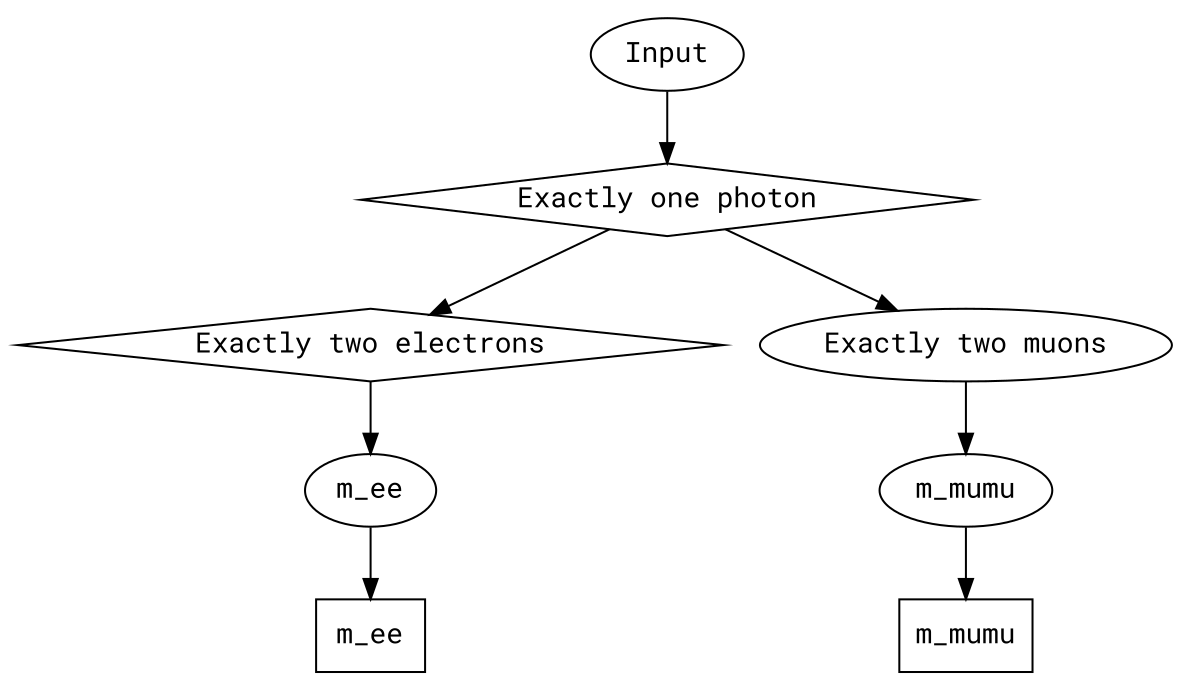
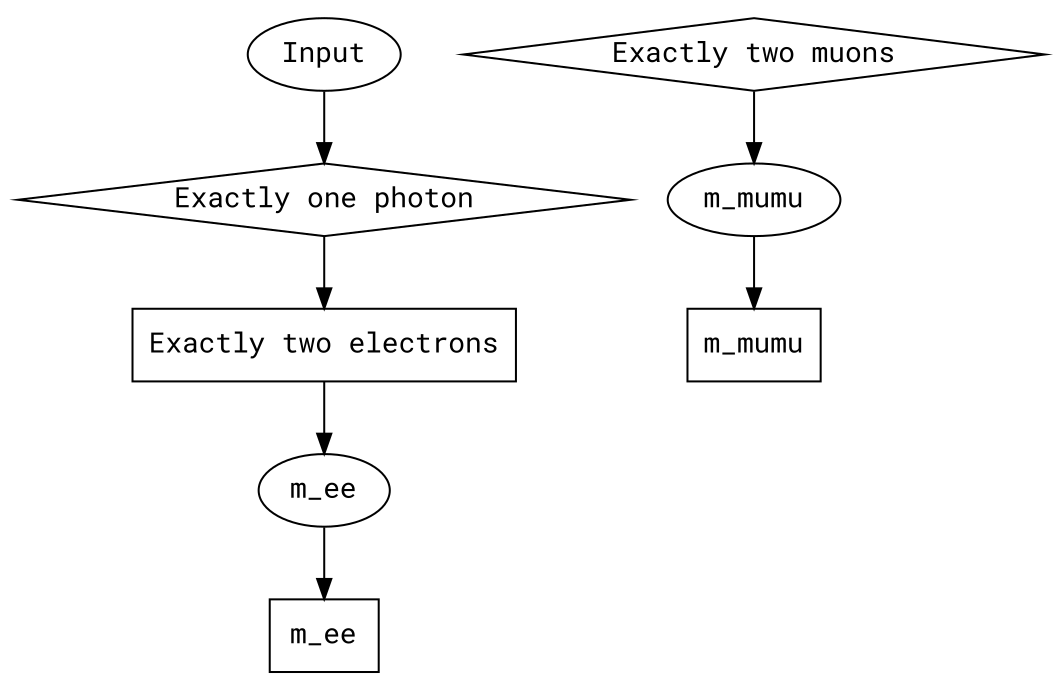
edge "Exactly one photon" -> "Exactly two muons": removed
node "Exactly two electrons": shape diamond -> box
node "Exactly two muons": shape ellipse -> diamond
